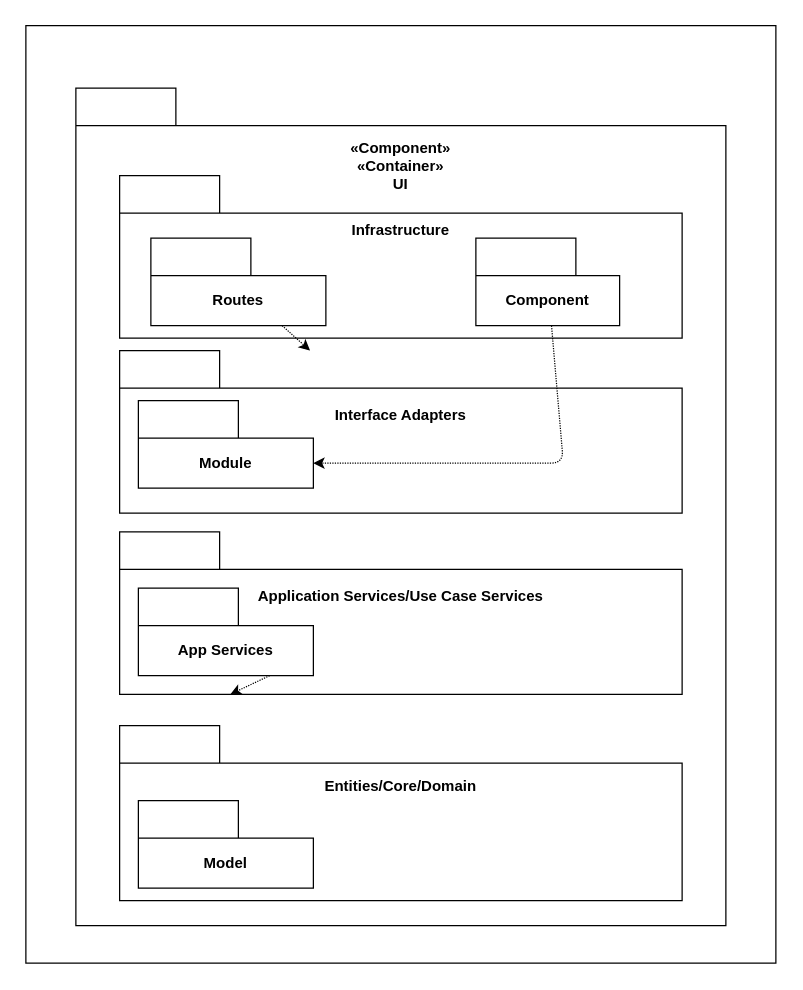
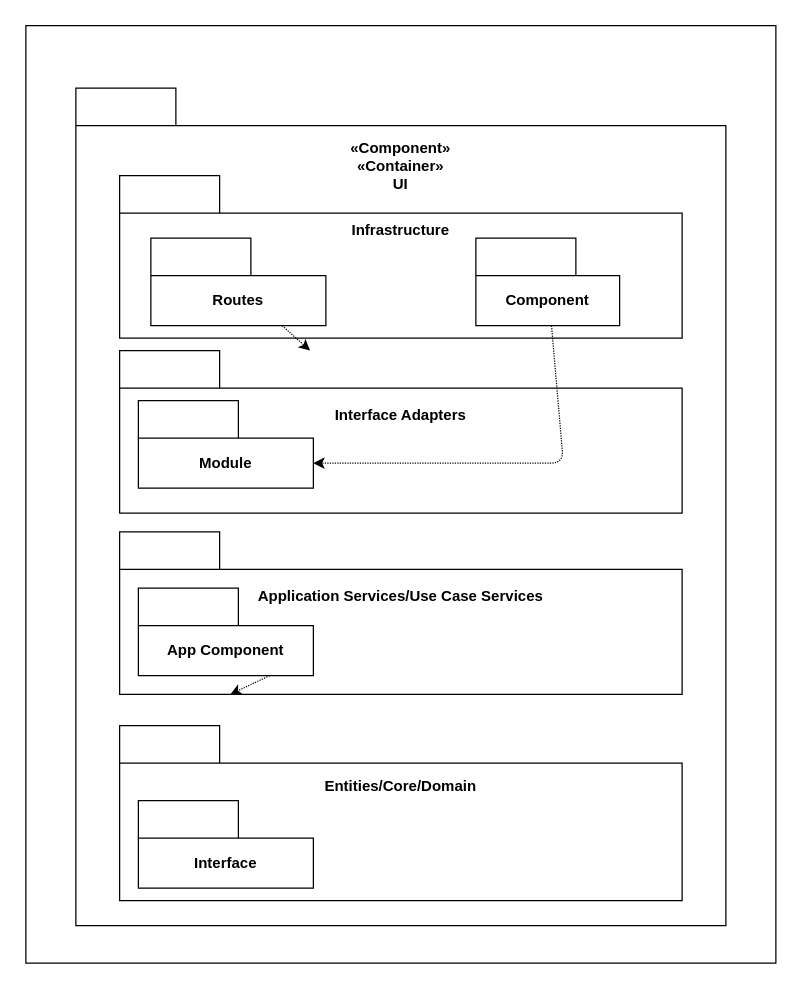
node "App Services": label "App Services" -> "App Component"
node "Model": label "Model" -> "Interface"
